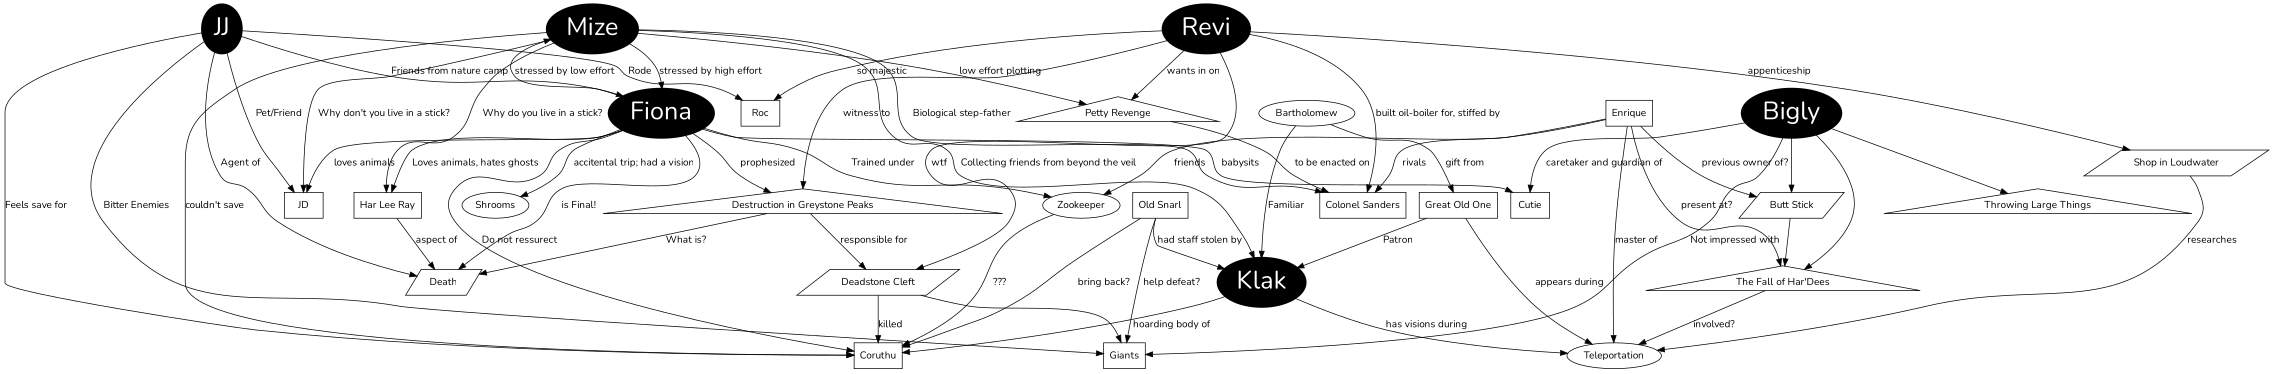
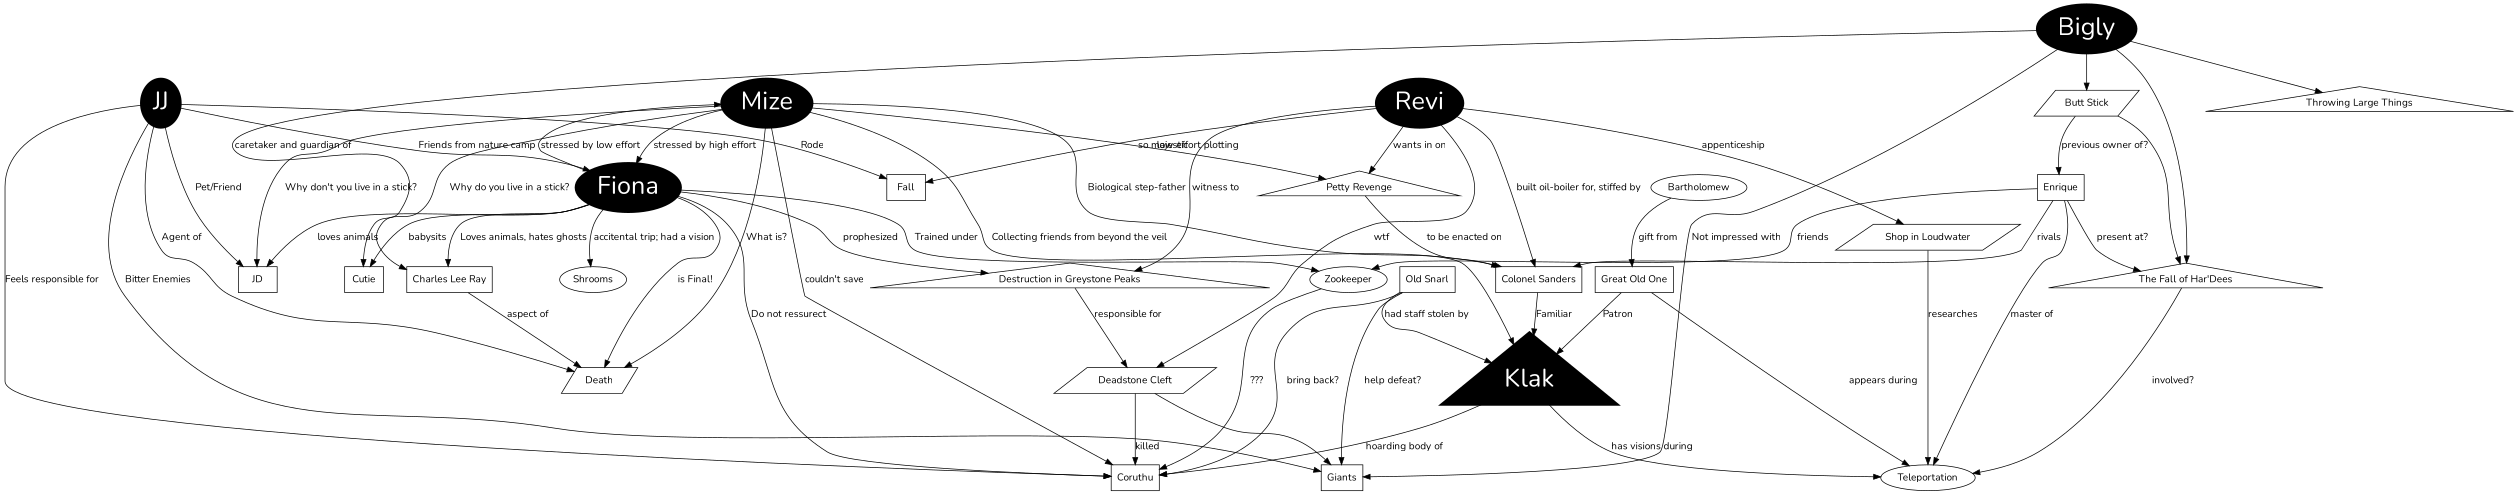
node "Roc": label "Roc" -> "Fall"
edge "Enrique" -> "Butt Stick": reversed
edge "Bartholomew" -> "Klak": now "Colonel Sanders" -> "Klak"
edge "JJ" -> "Coruthu": label "Feels save for" -> "Feels responsible for"
node "Har Lee Ray": label "Har Lee Ray" -> "Charles Lee Ray"
edge "Destruction in Greystone Peaks" -> "Death": now "Mize" -> "Death"
node "Klak": shape ellipse -> triangle
